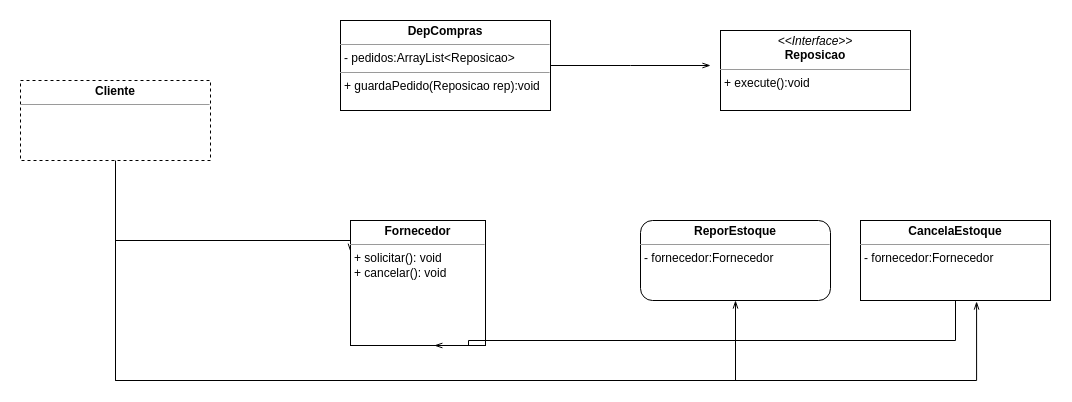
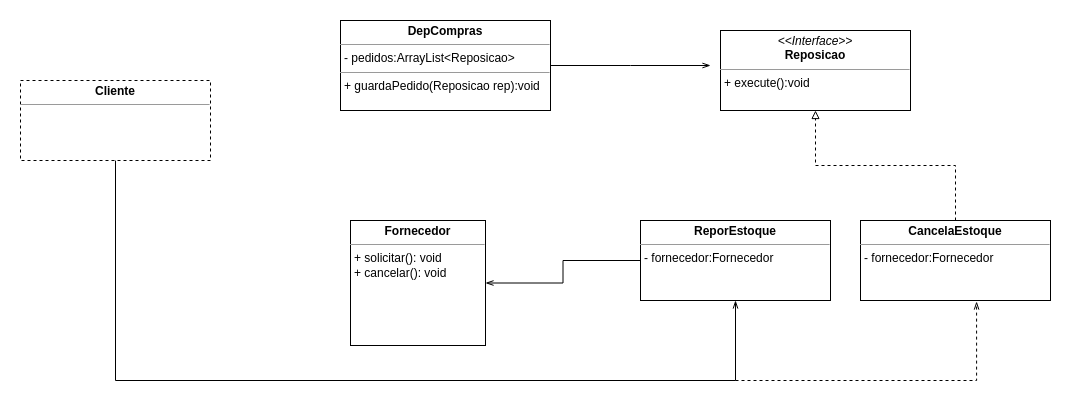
edge "CancelaEstoque - fornecedor:Fornecedor" -> "<<Interface>> Reposicao + execute():void": added
edge "Cliente" -> "Fornecedor + solicitar(): void + cancelar(): void": removed
node "ReporEstoque - fornecedor:Fornecedor": shape rounded rectangle -> rectangle
edge "ReporEstoque - fornecedor:Fornecedor" -> "Fornecedor + solicitar(): void + cancelar(): void": added
edge "CancelaEstoque - fornecedor:Fornecedor" -> "Fornecedor + solicitar(): void + cancelar(): void": removed
edge "Cliente" -> "CancelaEstoque - fornecedor:Fornecedor": style solid -> dashed
